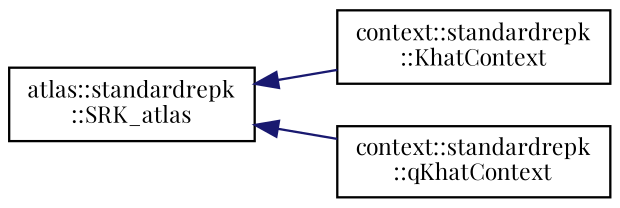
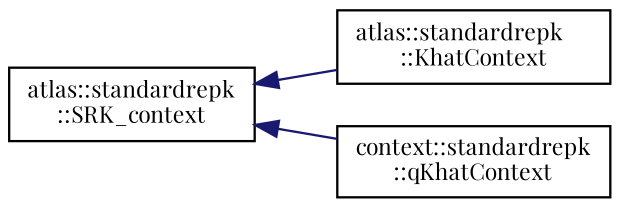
node "context::standardrepk ::KhatContext": label "context::standardrepk ::KhatContext" -> "atlas::standardrepk ::KhatContext"
node "atlas::standardrepk ::SRK_atlas": label "atlas::standardrepk ::SRK_atlas" -> "atlas::standardrepk ::SRK_context"
